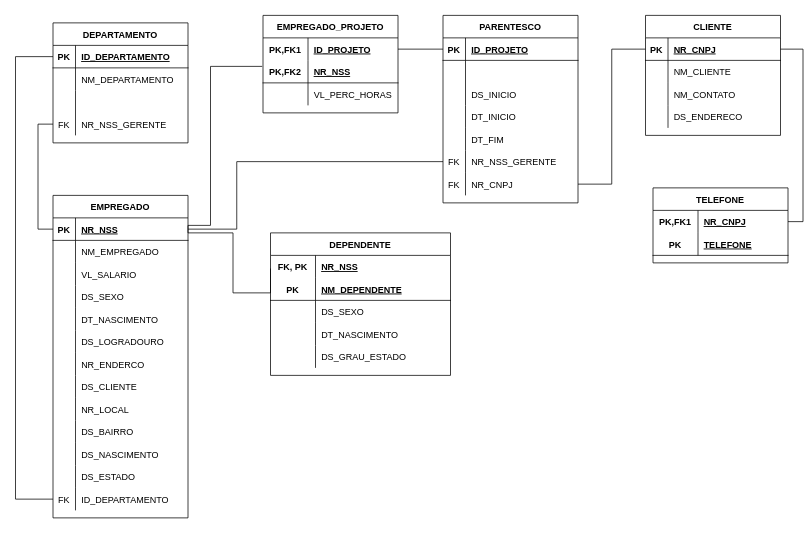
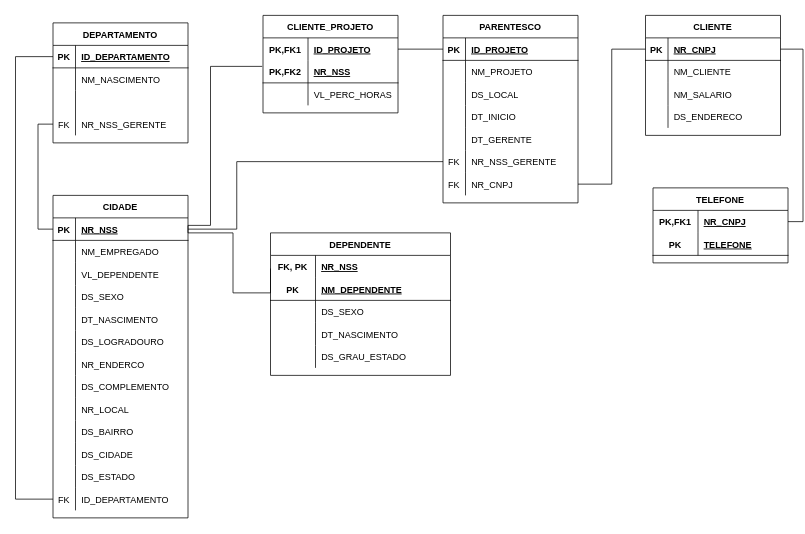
node "EMPREGADO_PROJETO": label "EMPREGADO_PROJETO" -> "CLIENTE_PROJETO"
node "NM_PROJETO": added
node "NM_DEPARTAMENTO": label "NM_DEPARTAMENTO" -> "NM_NASCIMENTO"
node "DS_INICIO": label "DS_INICIO" -> "DS_LOCAL"
node "NM_CONTATO": label "NM_CONTATO" -> "NM_SALARIO"
node "DT_FIM": label "DT_FIM" -> "DT_GERENTE"
node "EMPREGADO": label "EMPREGADO" -> "CIDADE"
node "VL_SALARIO": label "VL_SALARIO" -> "VL_DEPENDENTE"
node "DS_CLIENTE": label "DS_CLIENTE" -> "DS_COMPLEMENTO"
node "DS_NASCIMENTO": label "DS_NASCIMENTO" -> "DS_CIDADE"
